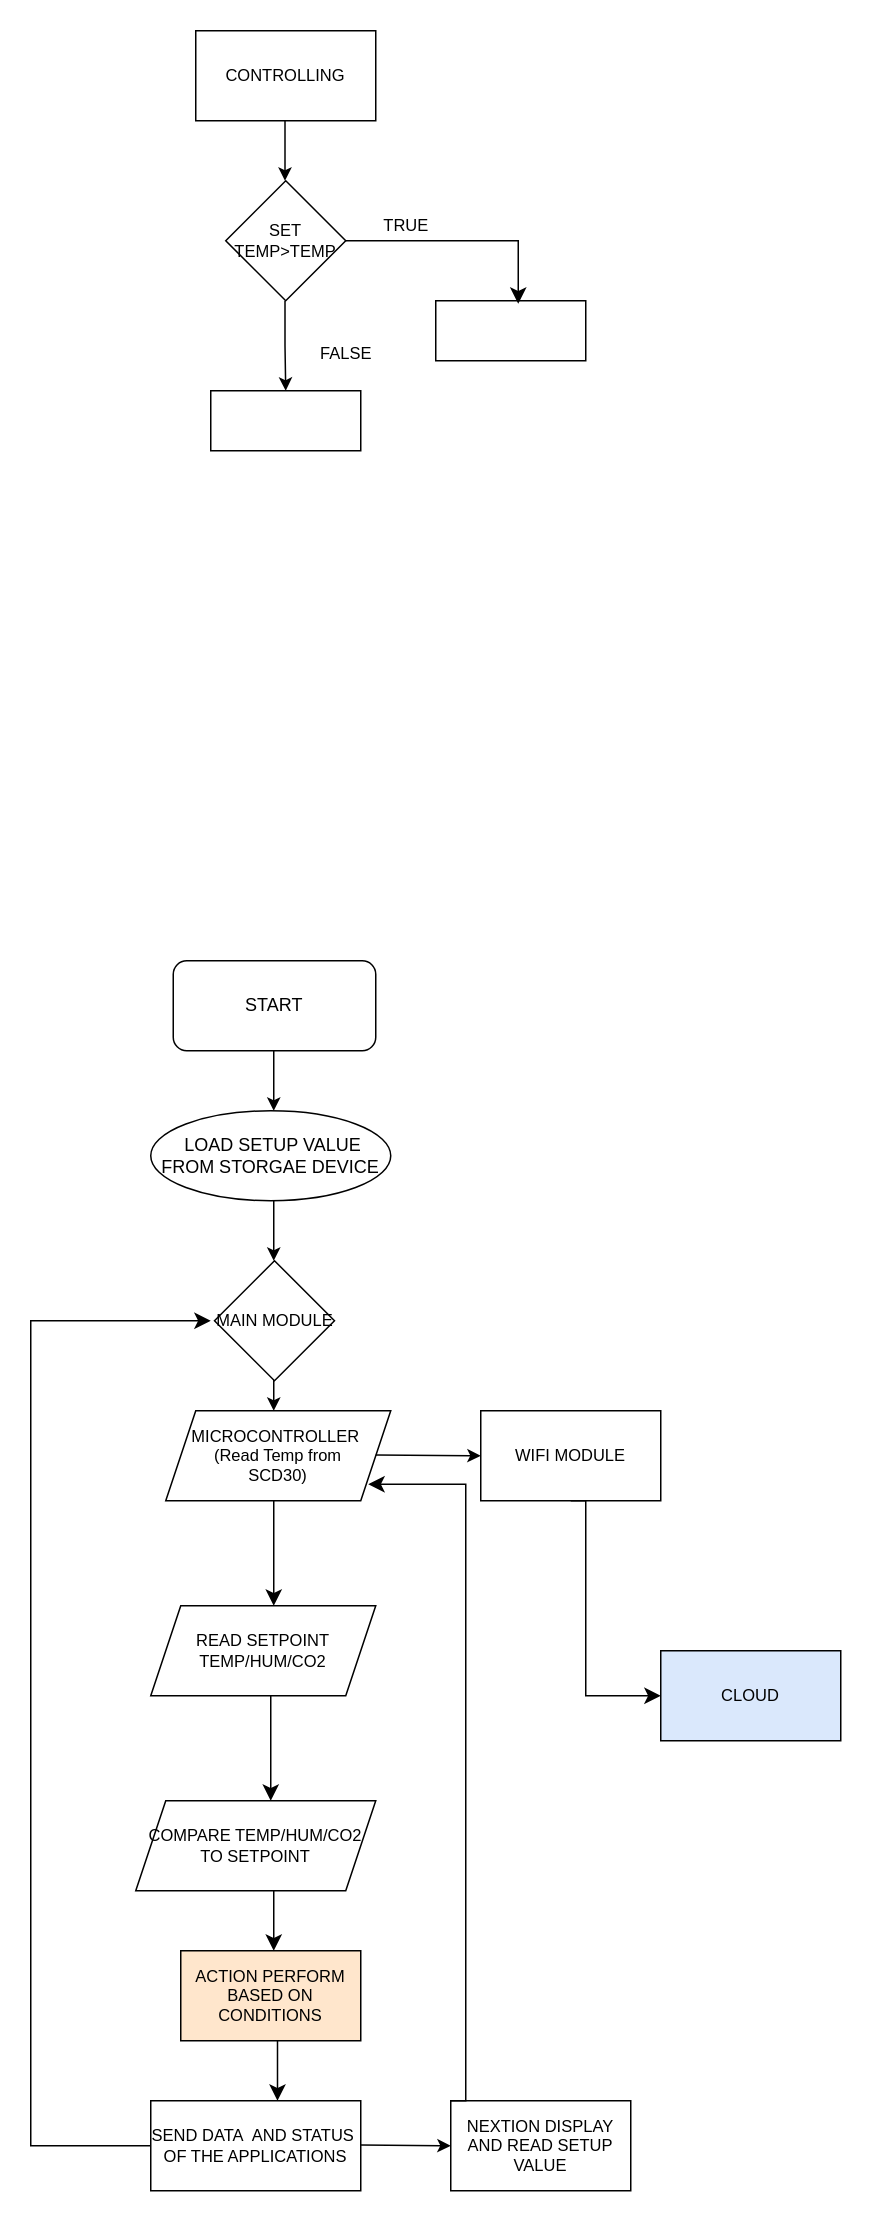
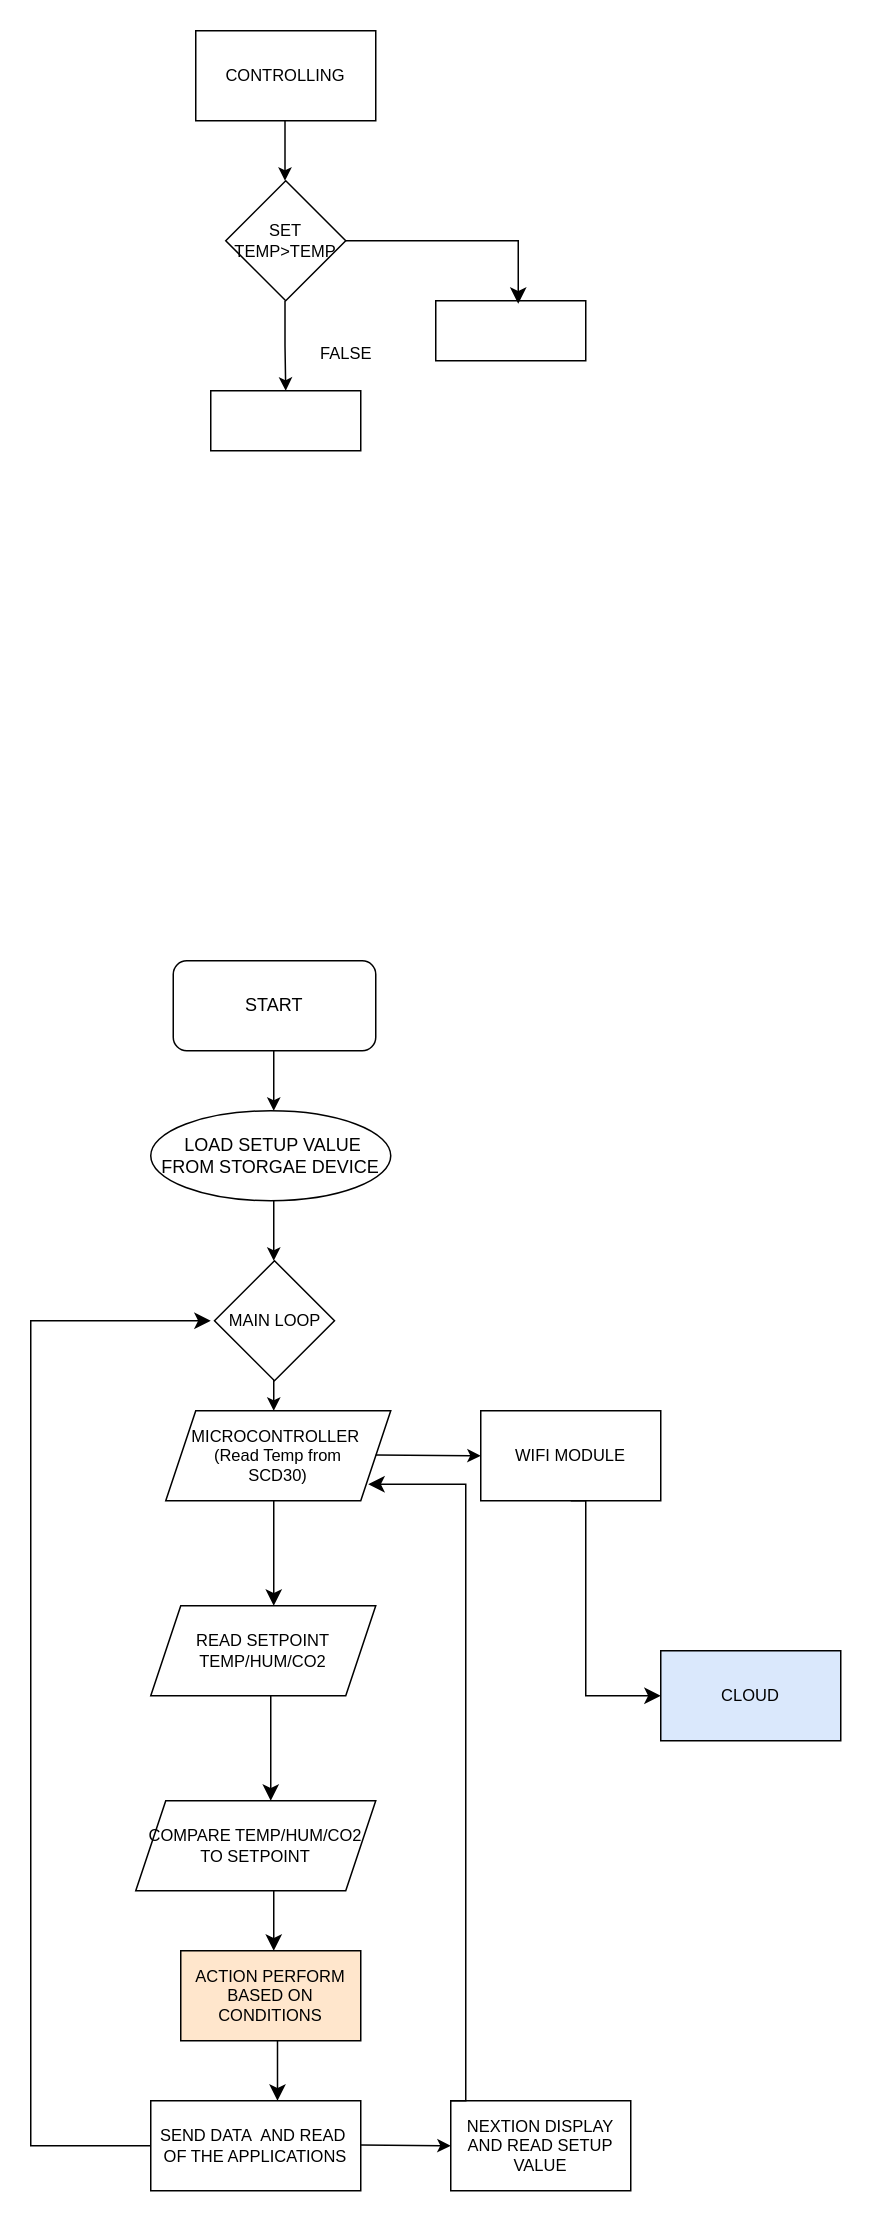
node "TRUE": removed
node "MAIN MODULE": label "MAIN MODULE" -> "MAIN LOOP"
node "SEND DATA AND STATUS OF THE APPLICATIONS": label "SEND DATA AND STATUS OF THE APPLICATIONS" -> "SEND DATA AND READ OF THE APPLICATIONS"
